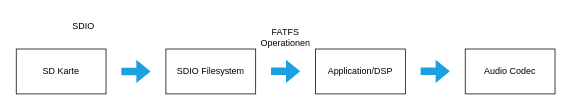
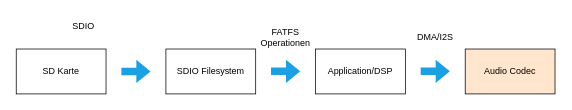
node "DMA/I2S": added
node "Audio Codec": fillcolor #ffffff -> #ffe6cc
